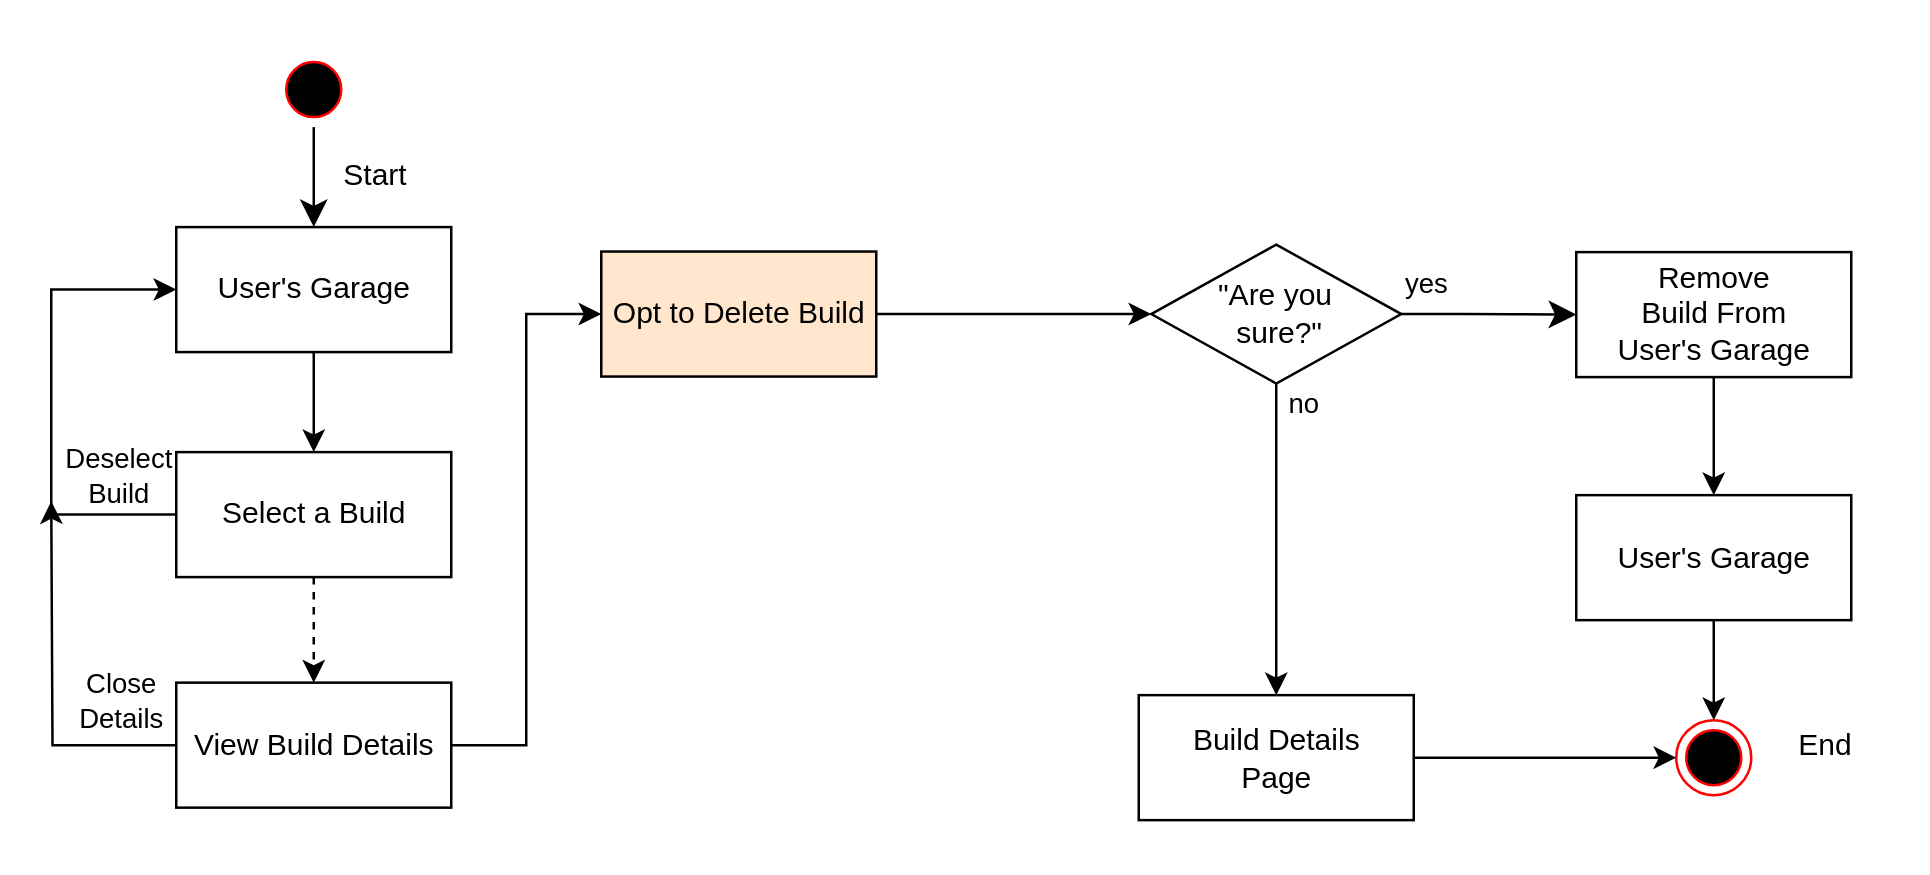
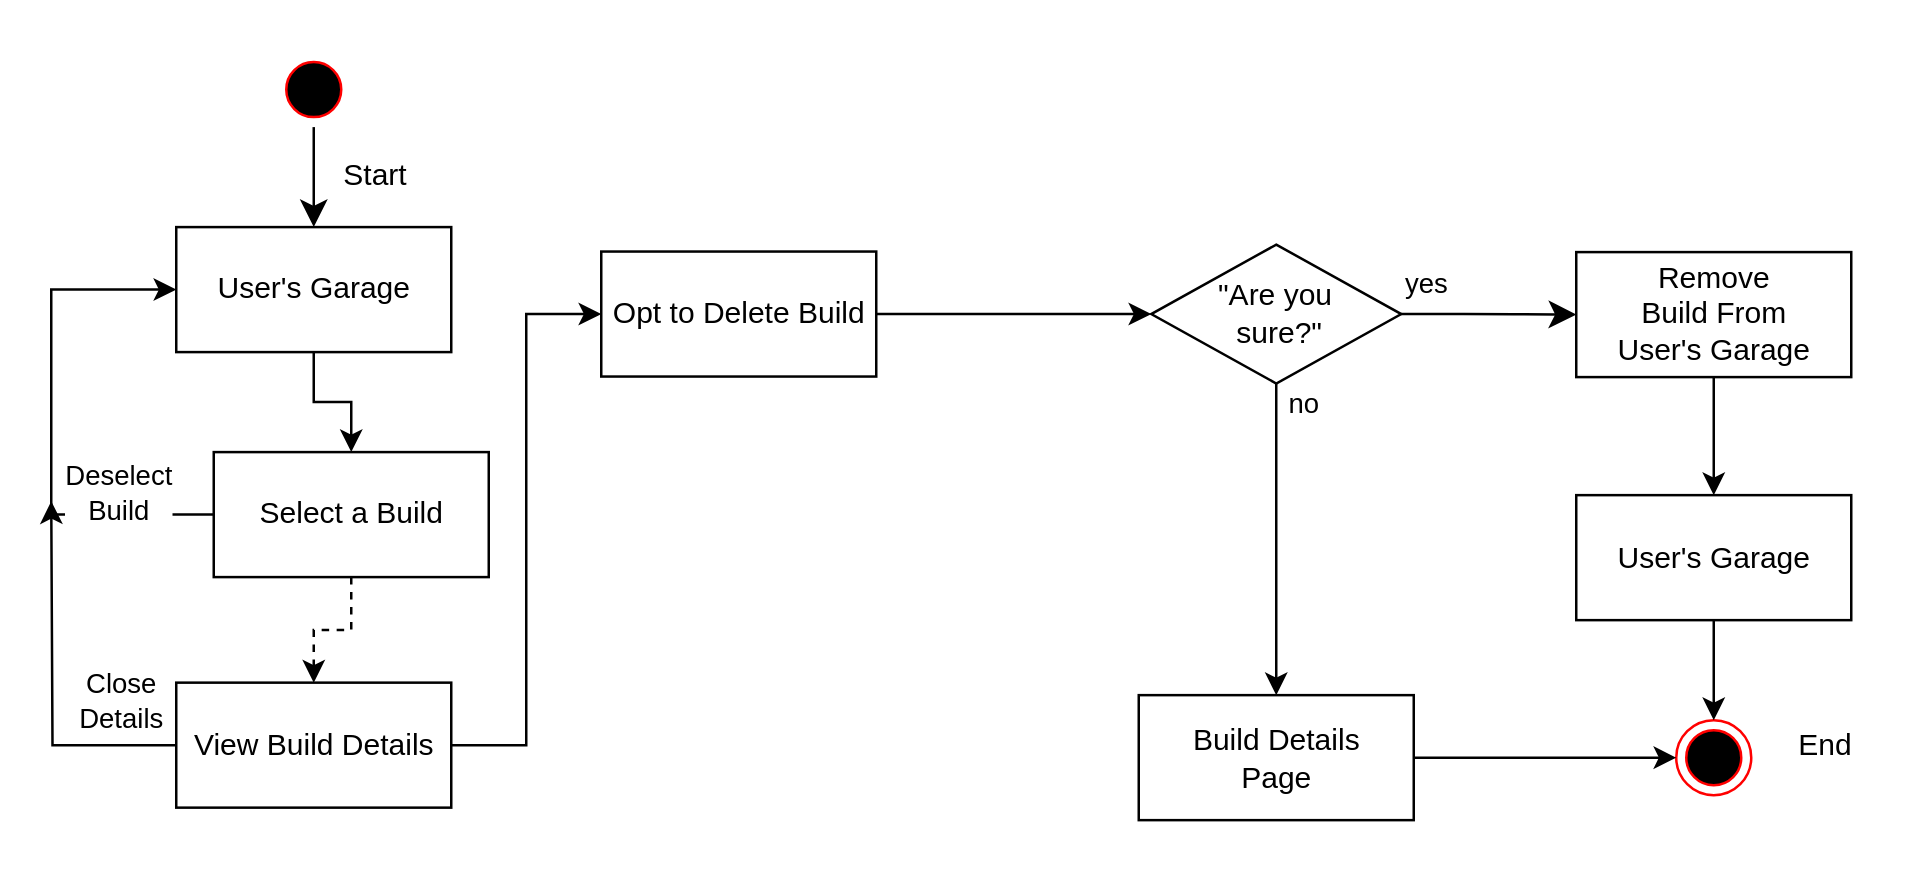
node "Opt to Delete Build": fillcolor #ffe6cc -> #ffffff
node "Select a Build": moved (314, 515) -> (351, 515)
